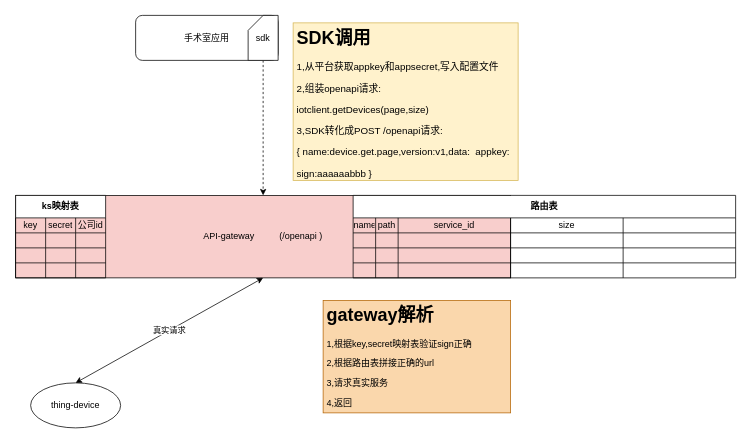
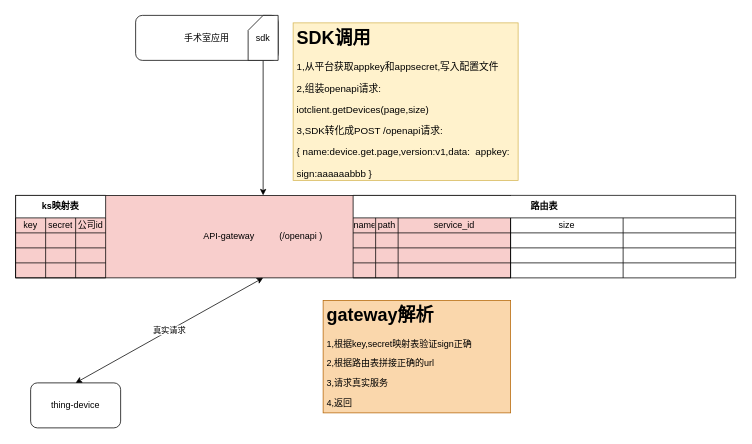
edge "sdk" -> "API-gateway (/openapi )": style dashed -> solid
node "thing-device": shape ellipse -> rounded rectangle
